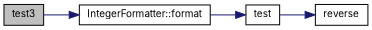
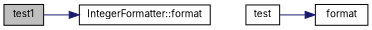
node "test3": label "test3" -> "test1"
edge "IntegerFormatter::format" -> "test": removed
node "reverse": label "reverse" -> "format"
